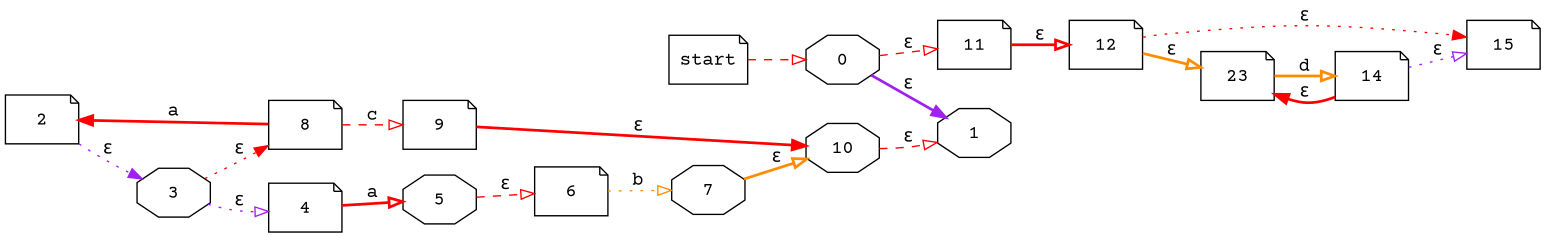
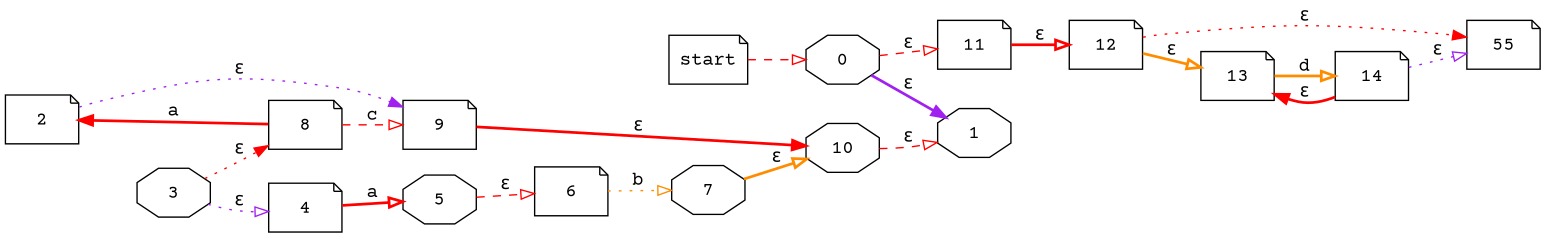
node "15": label "15" -> "55"
node "23": label "23" -> "13"
edge "2" -> "3": now "2" -> "9"
